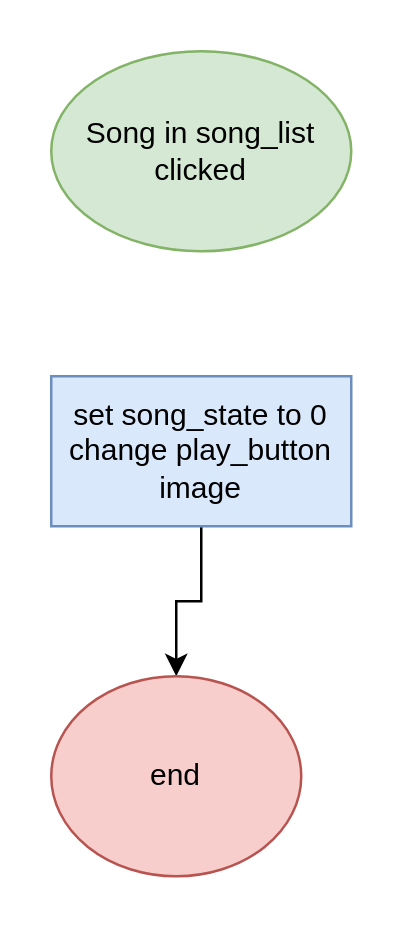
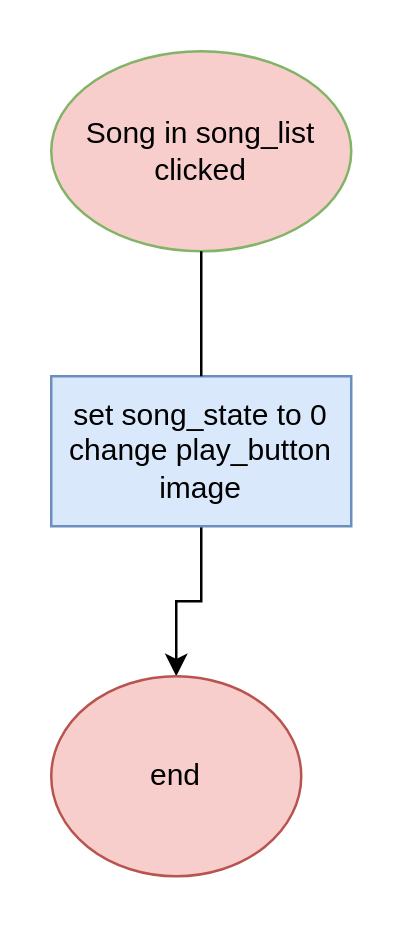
node "Song in song_list clicked": fillcolor #d5e8d4 -> #f8cecc
edge "Song in song_list clicked" -- "set song_state to 0 change play_button image": added
